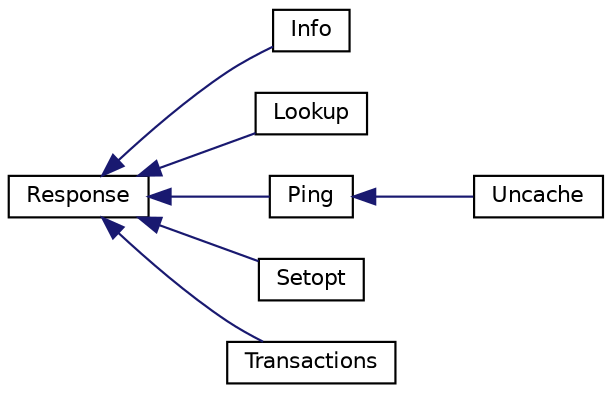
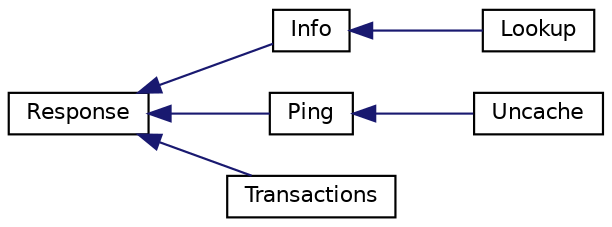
edge "Lookup" -> "Response": now "Lookup" -> "Info"
node "Setopt": removed
